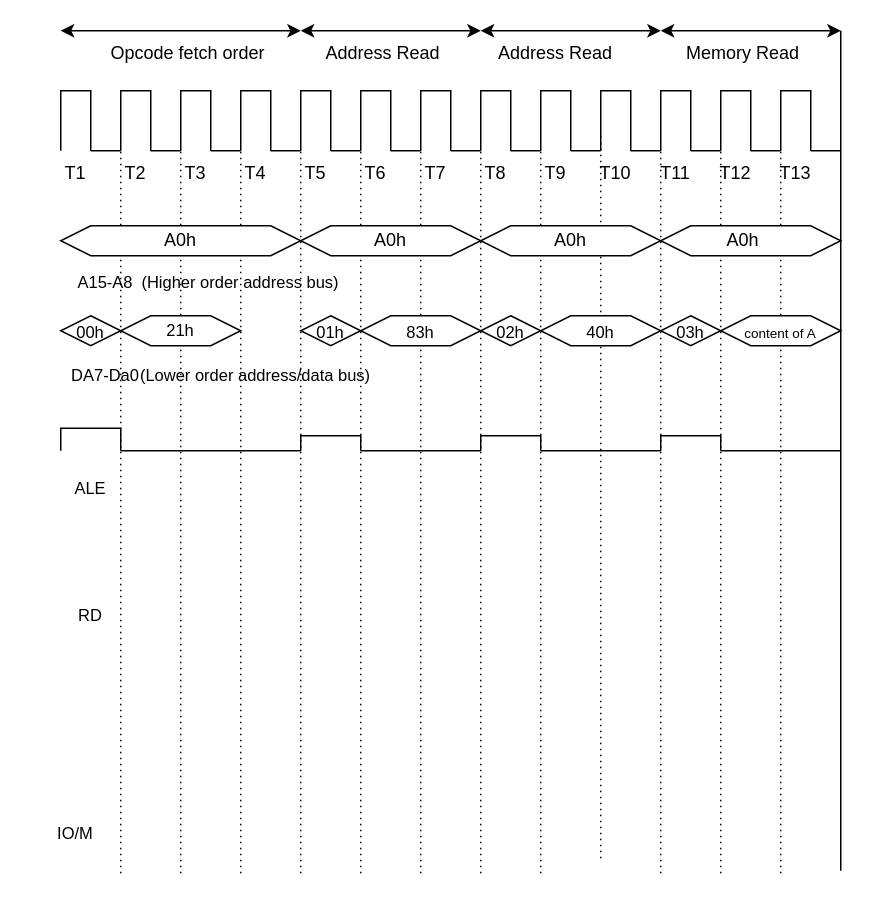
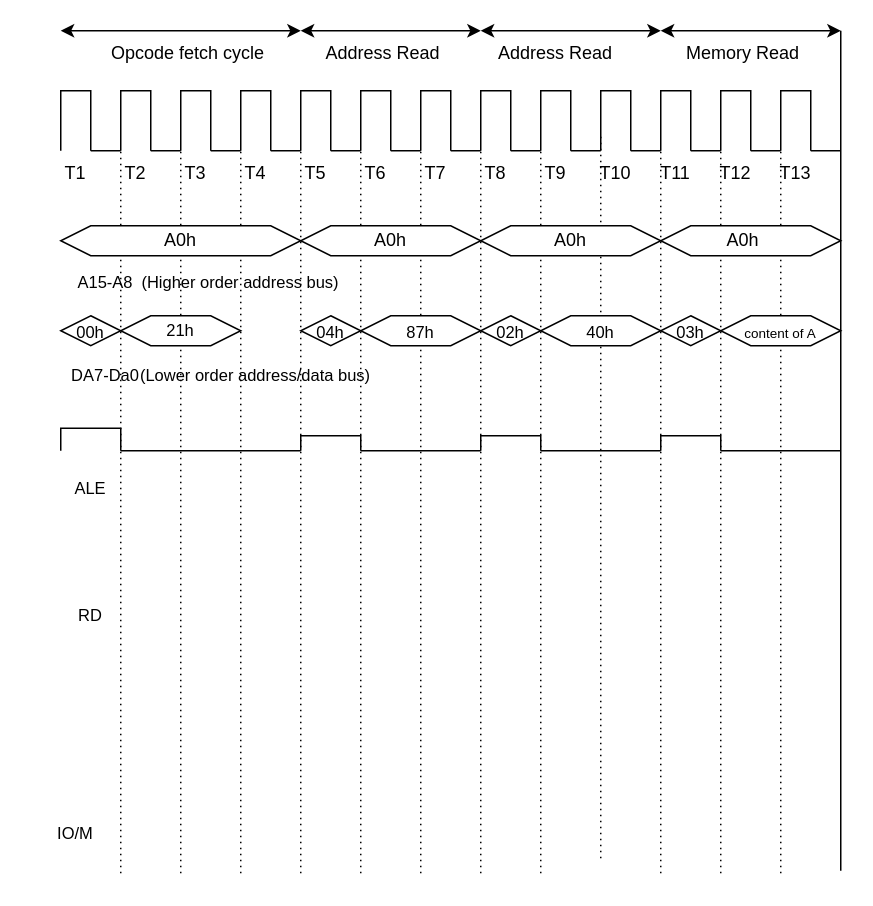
node "Opcode fetch order": label "Opcode fetch order" -> "Opcode fetch cycle"
node "01h": label "01h" -> "04h"
node "83h": label "83h" -> "87h"
